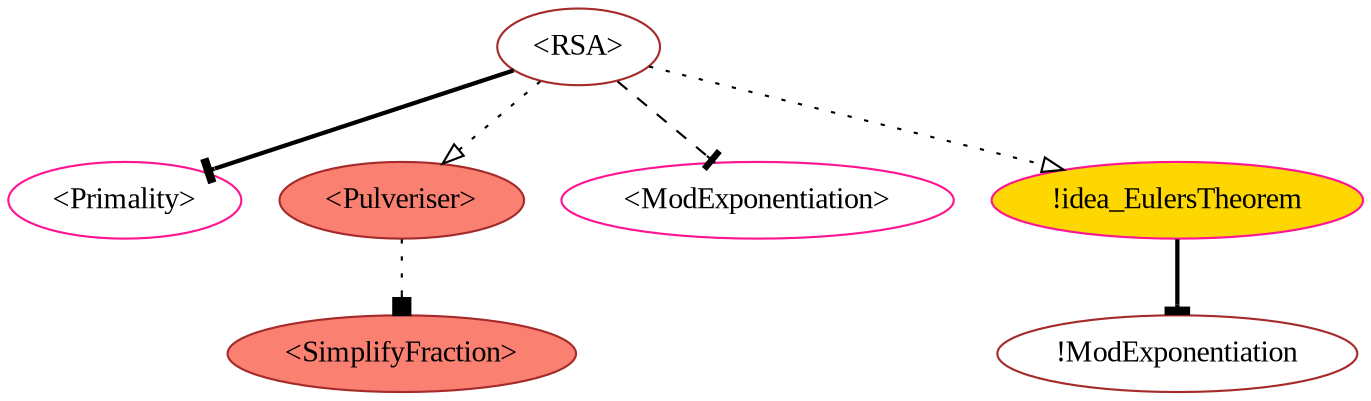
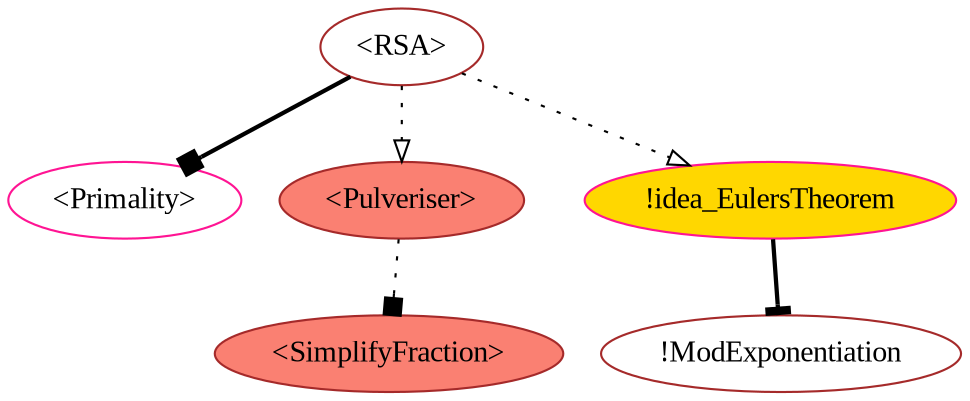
edge "<RSA>" -> "<Primality>": arrowhead tee -> box
node "<ModExponentiation>": removed
